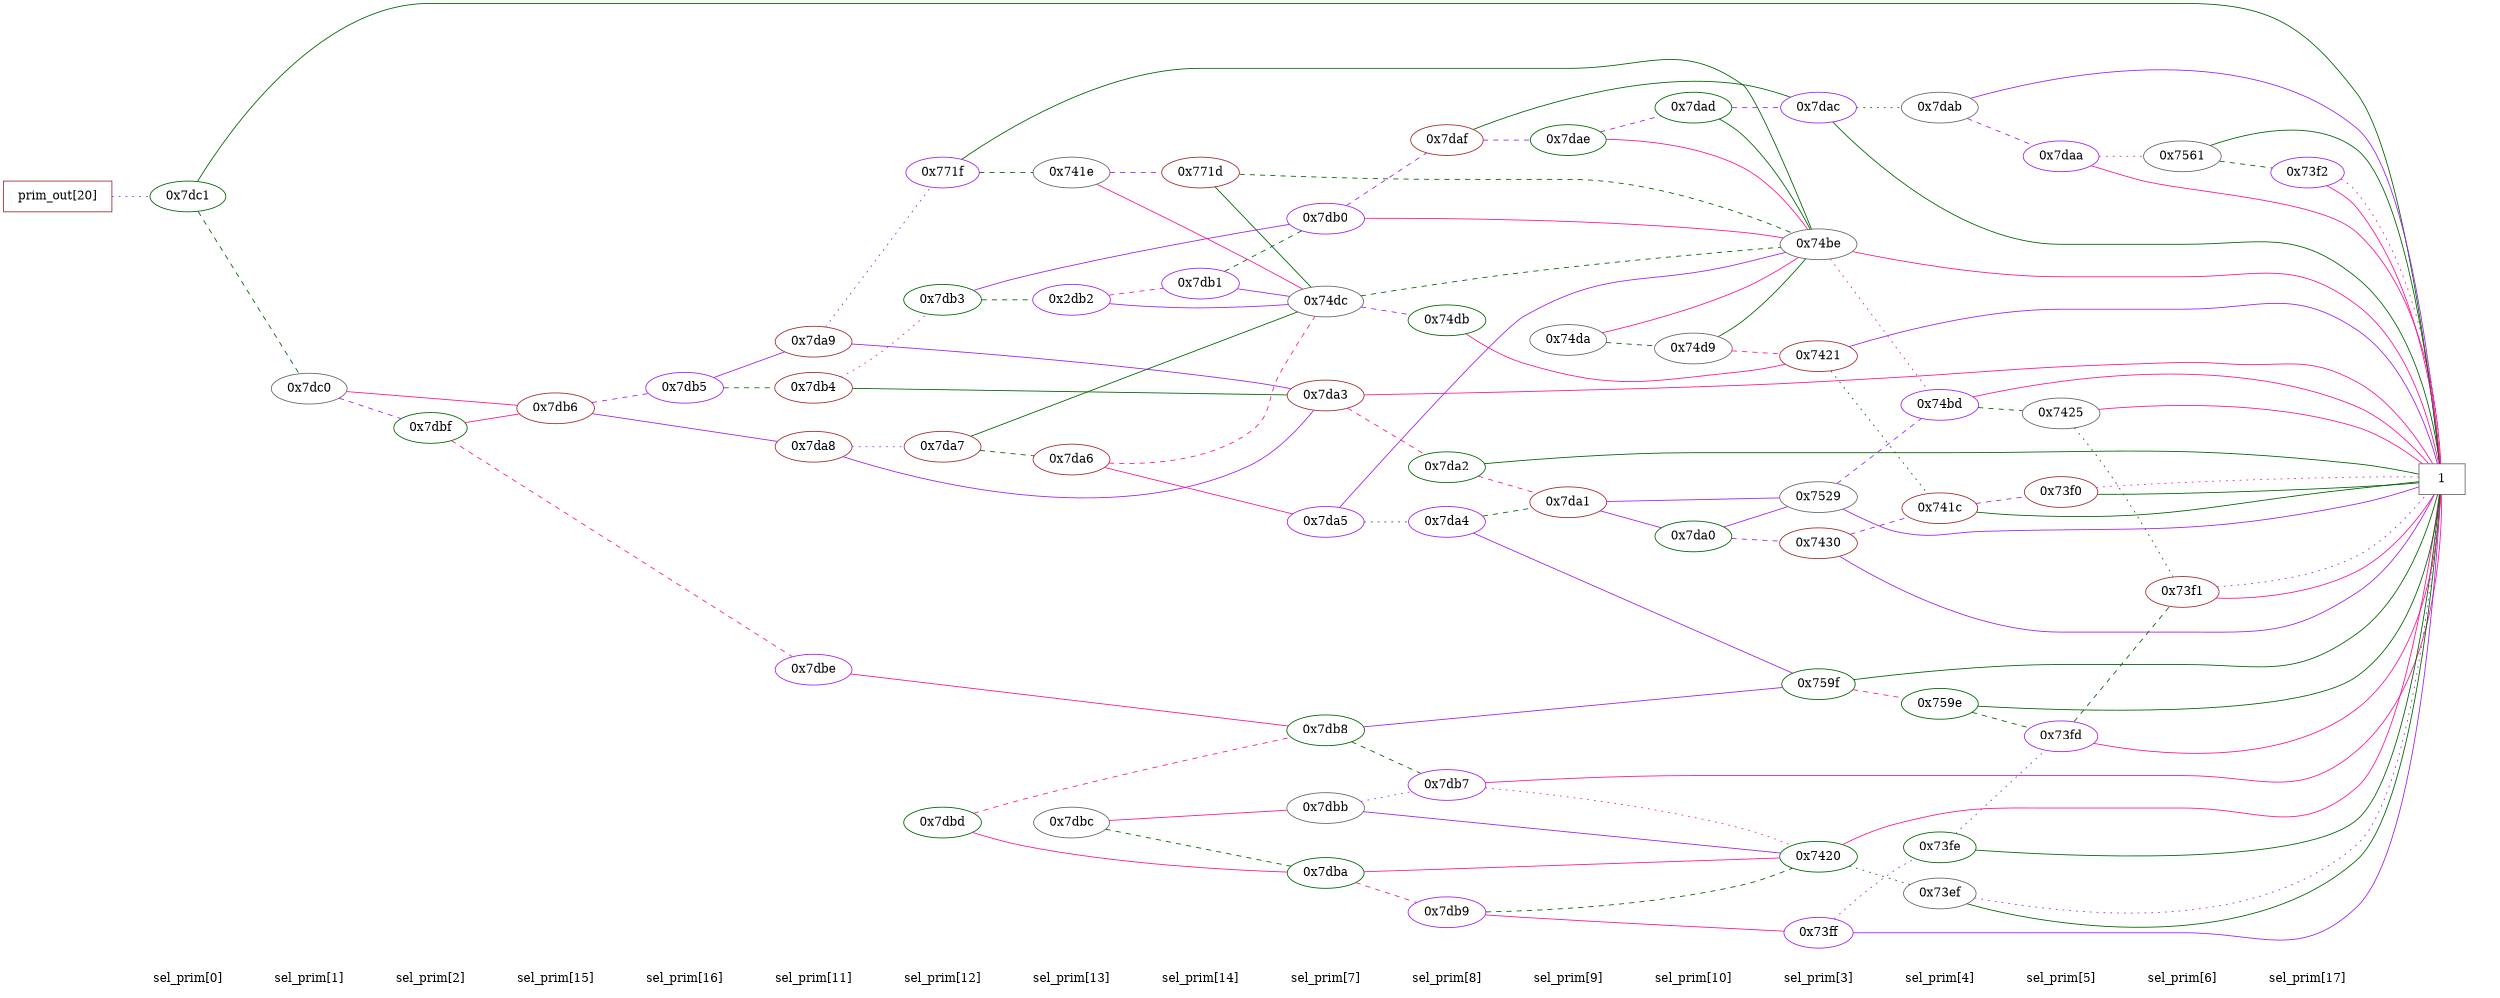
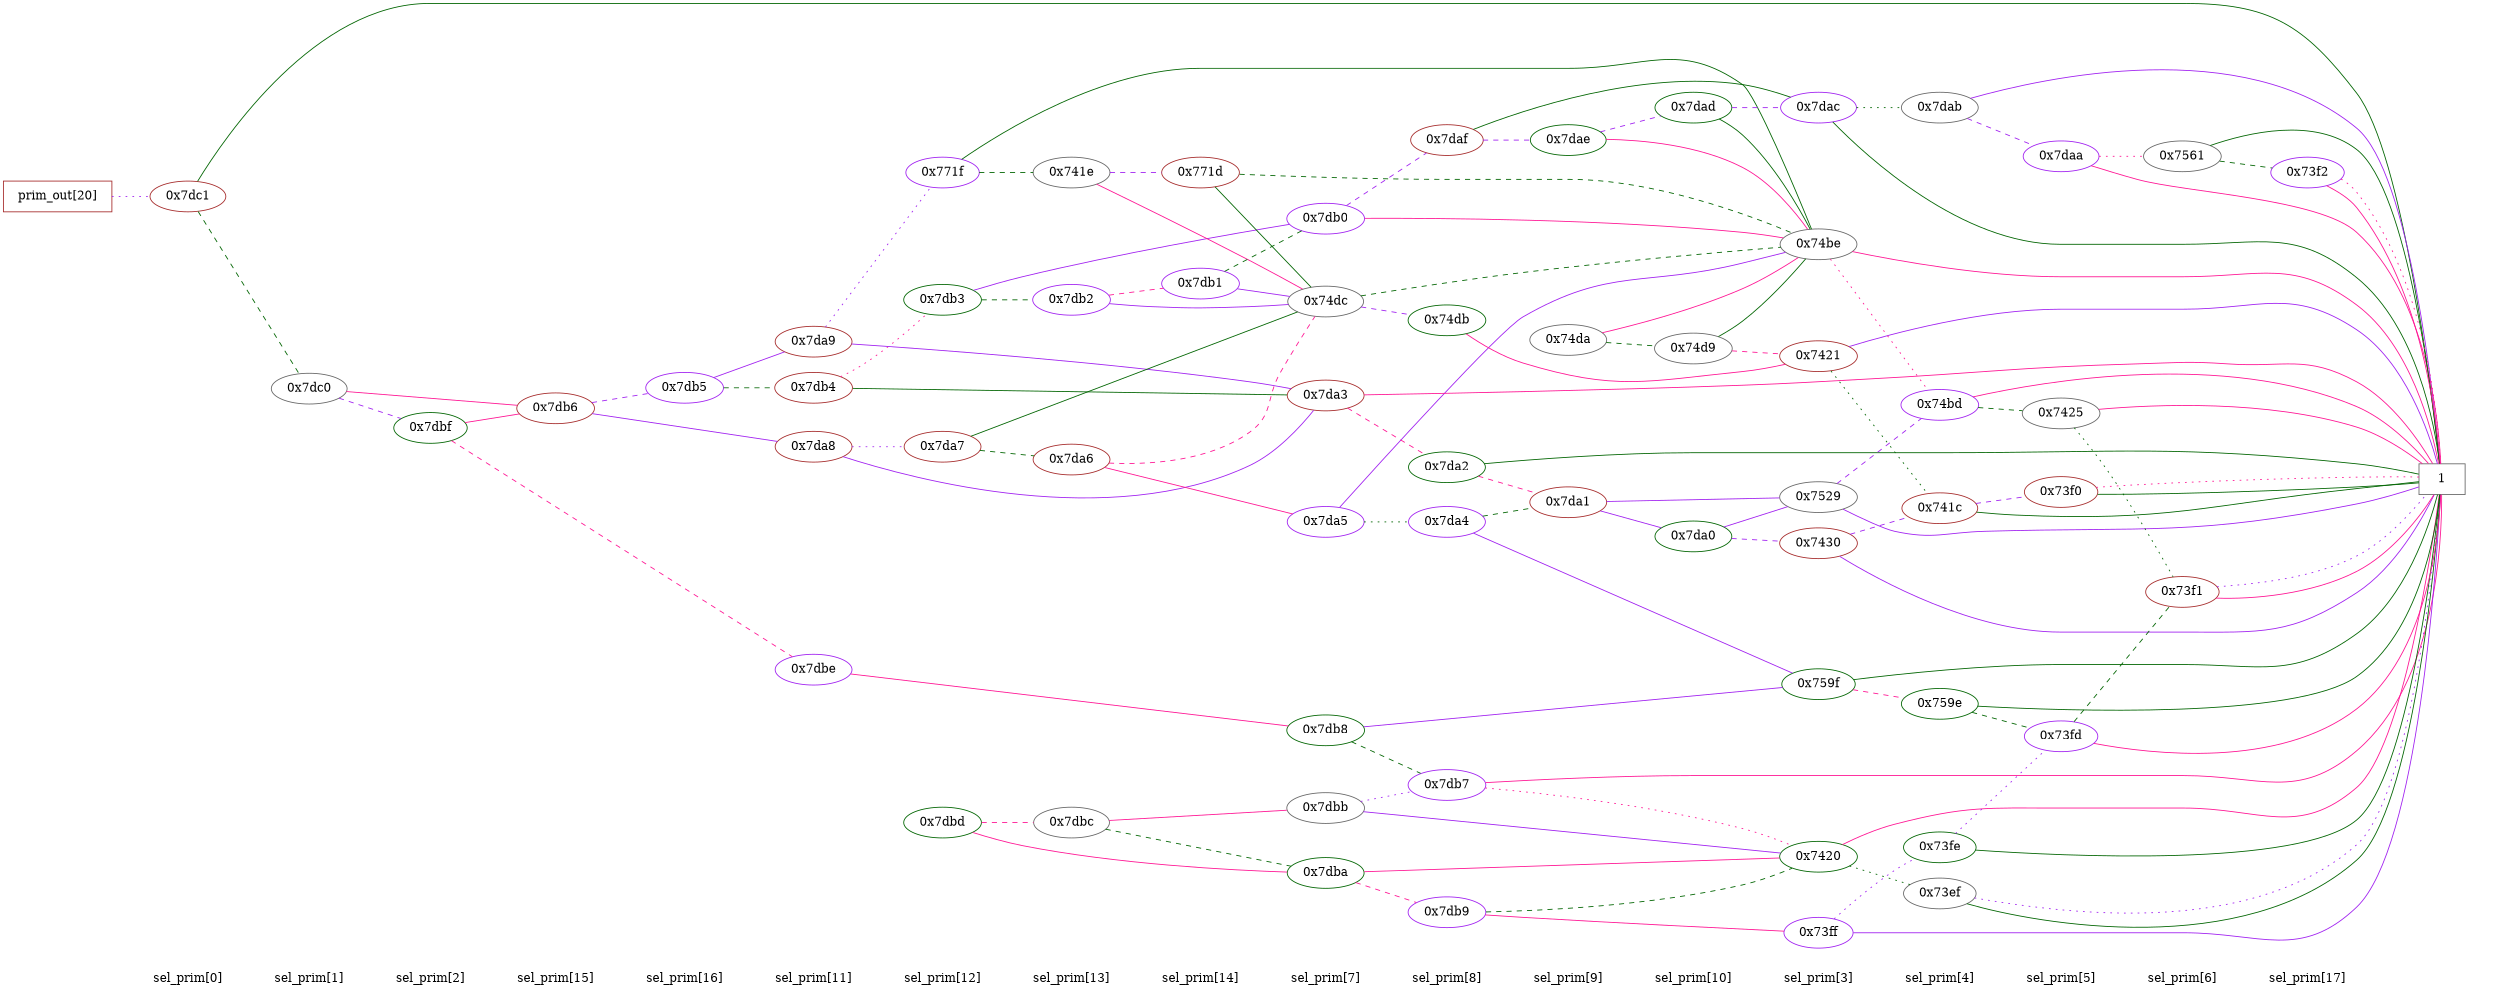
node "0x7dc1": color darkgreen -> brown
node "0x2db2": label "0x2db2" -> "0x7db2"
edge "0x7db8" -- "0x7dbd": now "0x7dbc" -- "0x7dbd"
